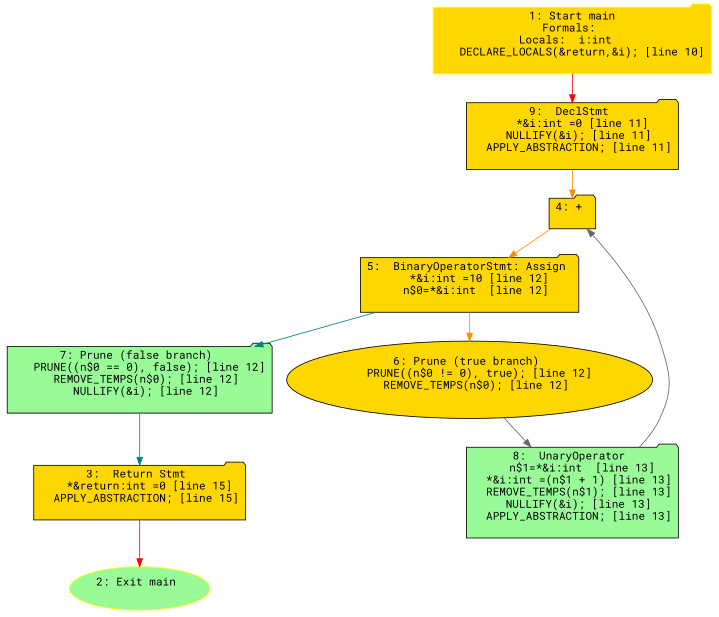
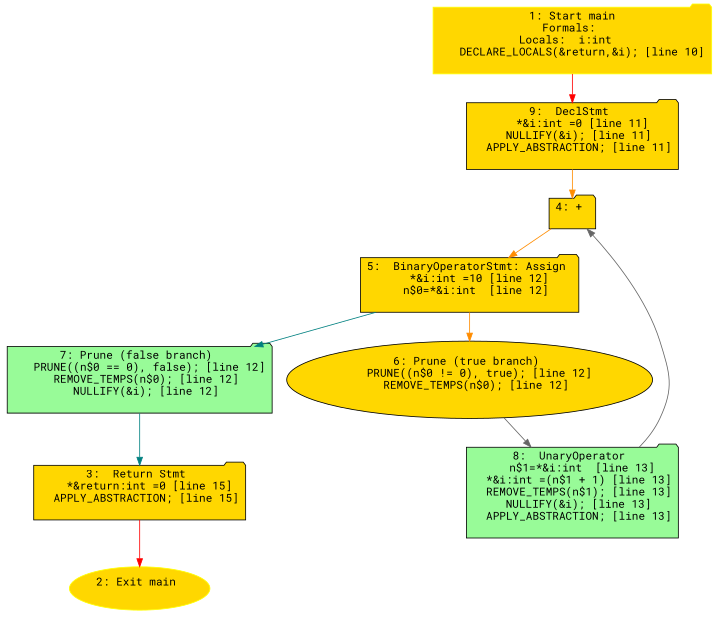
node "2: Exit main": fillcolor palegreen -> gold
